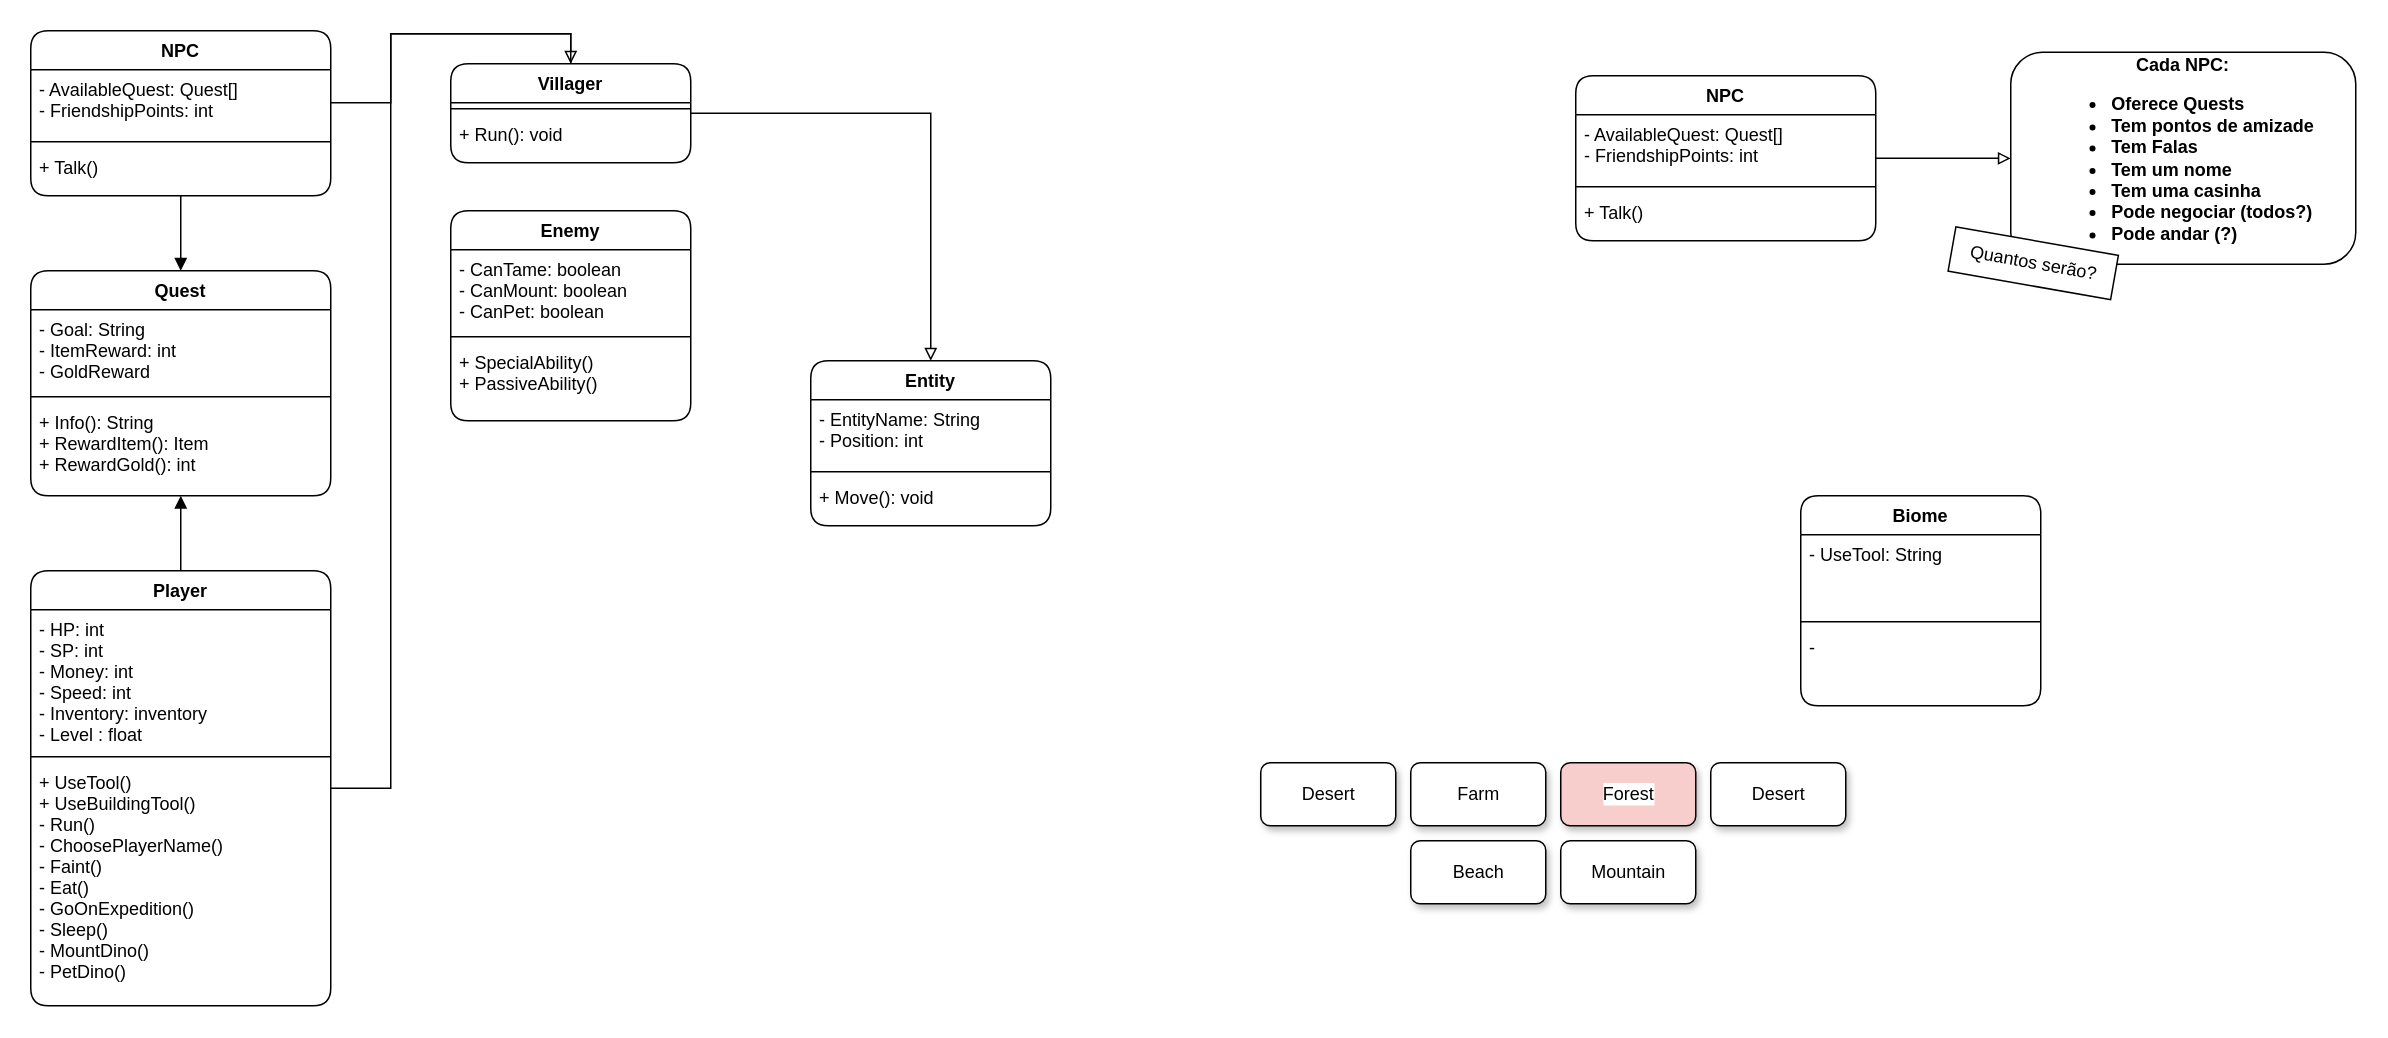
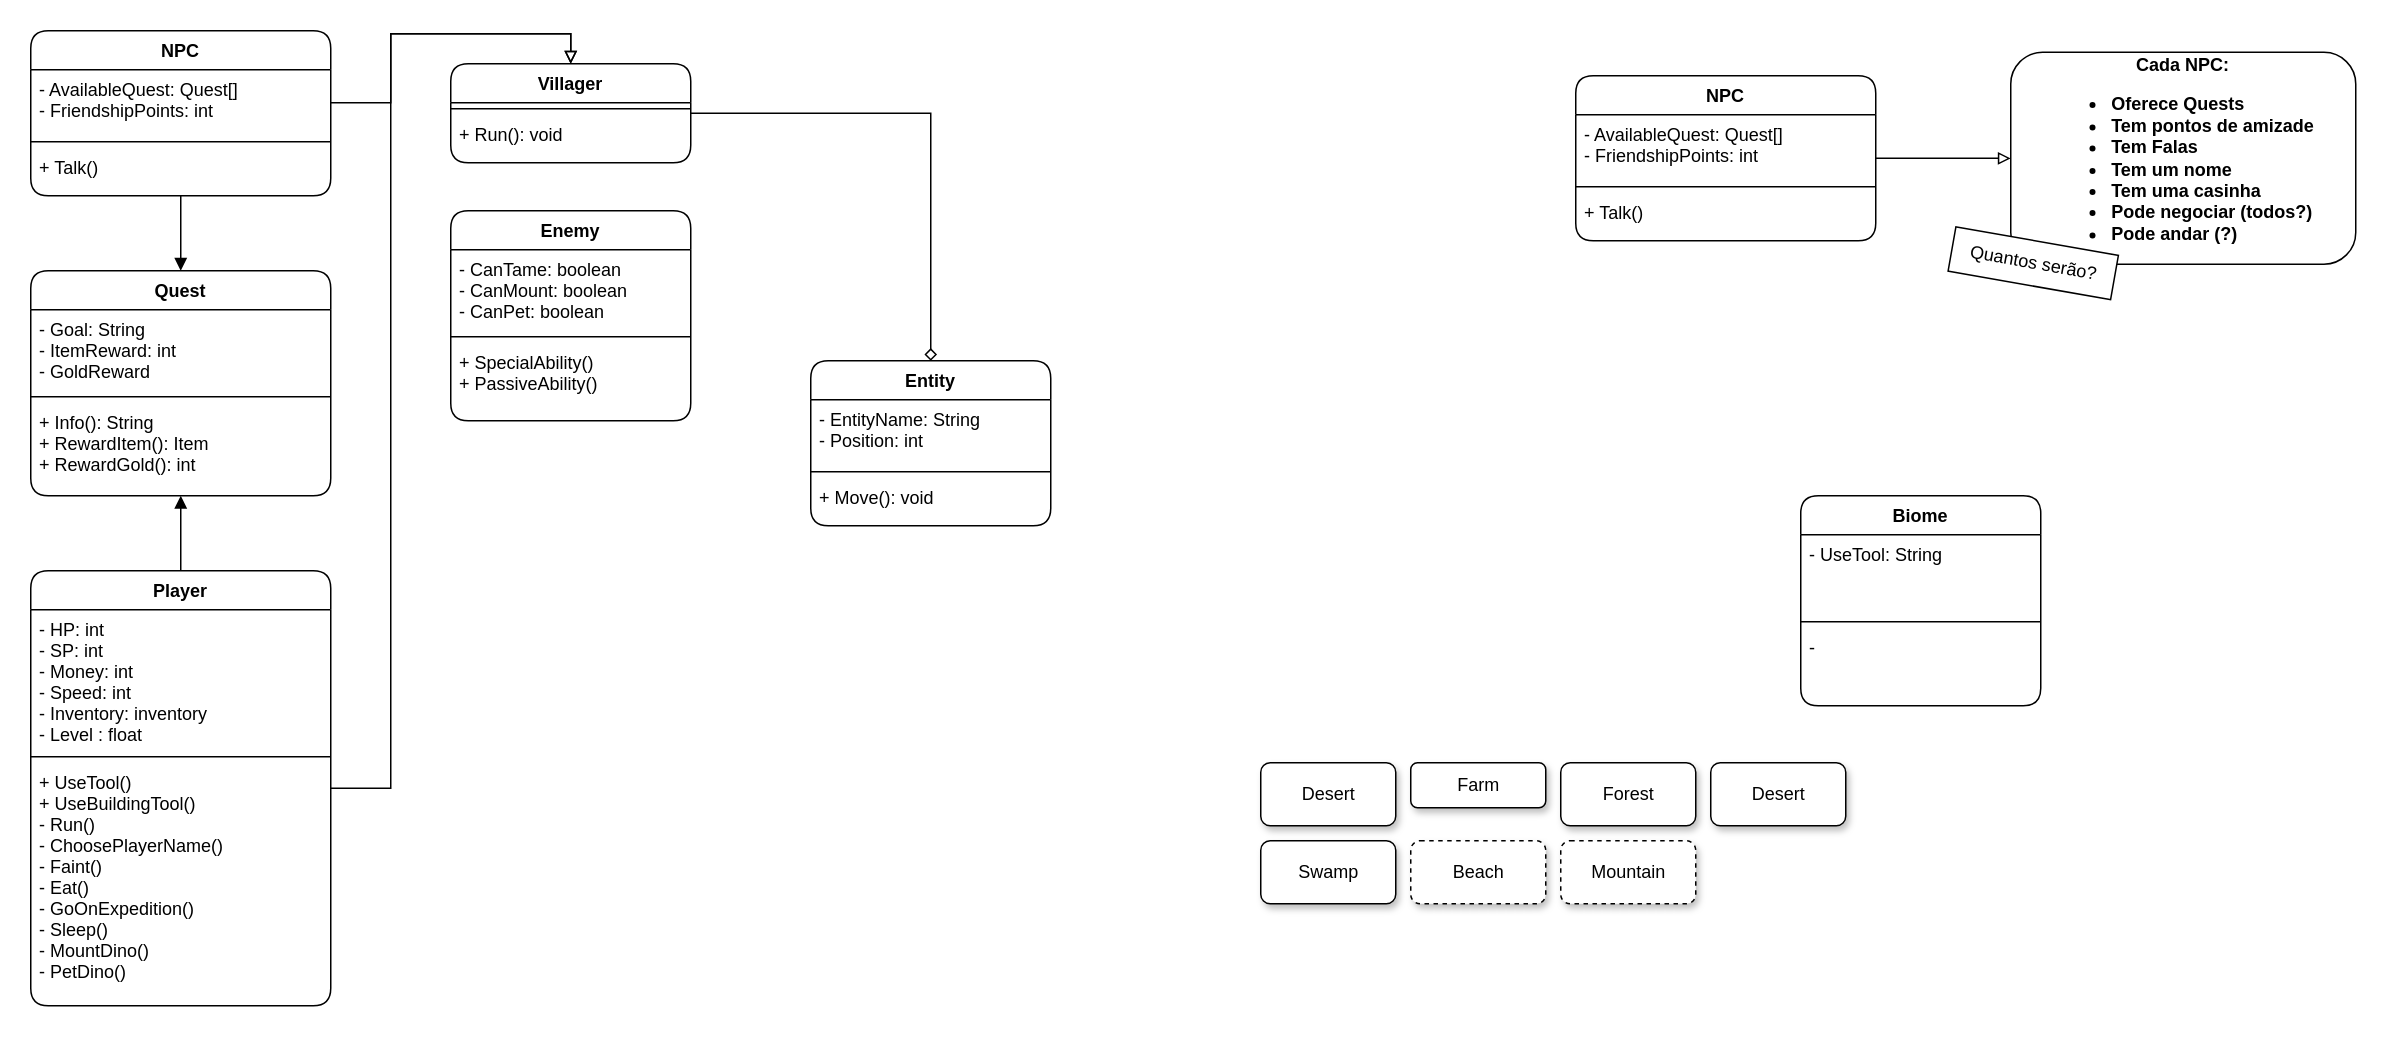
edge "Villager" -- "Player": arrowhead none -> block
edge "Villager" -> "Entity": arrowhead block -> diamond
node "Farm": size 135x63 -> 135x45
node "Forest": fillcolor #f8cecc -> #ffffff
node "Swamp": added
node "Beach": style solid -> dashed
node "Mountain": style solid -> dashed
